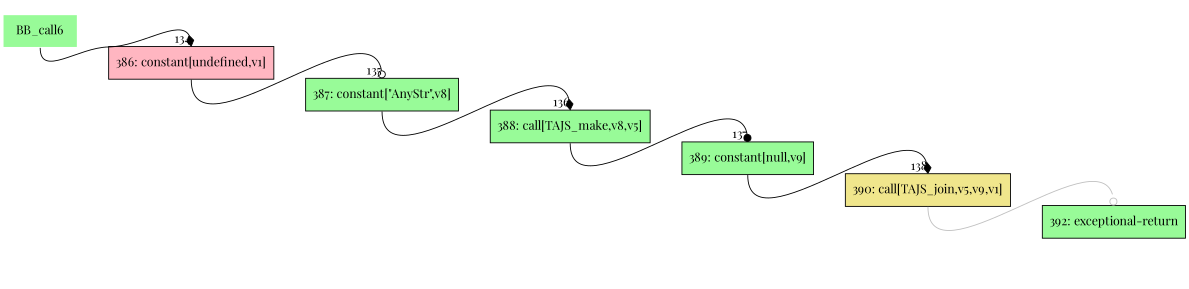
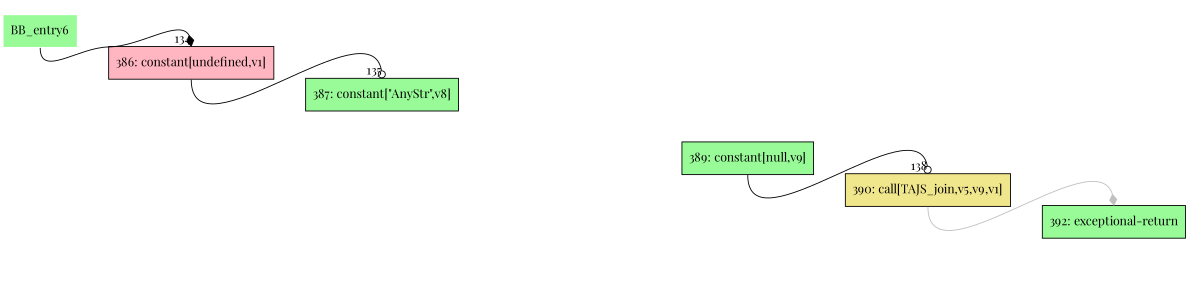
node "BB_call6": label "BB_call6" -> "BB_entry6"
node "388: call[TAJS_make,v8,v5]": removed
edge "389: constant[null,v9]" -> "390: call[TAJS_join,v5,v9,v1]": arrowhead diamond -> odot
edge "390: call[TAJS_join,v5,v9,v1]" -> "392: exceptional-return": arrowhead odot -> diamond
